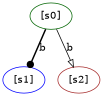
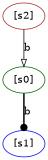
edge "[s0]" -> "[s2]": reversed
